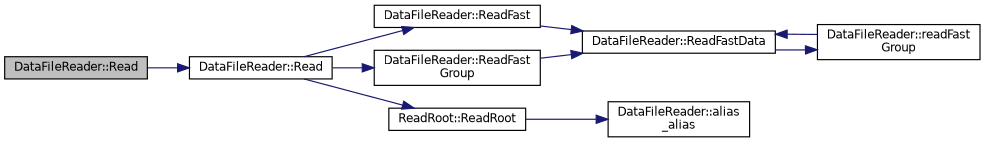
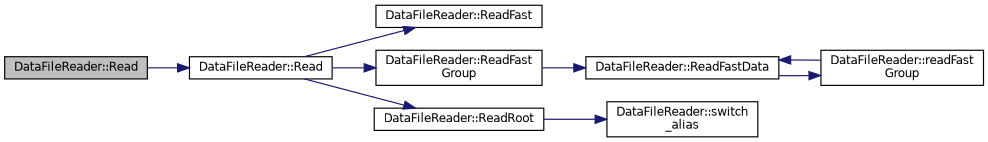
edge "DataFileReader::ReadFast" -> "DataFileReader::ReadFastData": removed
node "ReadRoot::ReadRoot": label "ReadRoot::ReadRoot" -> "DataFileReader::ReadRoot"
node "DataFileReader::alias _alias": label "DataFileReader::alias _alias" -> "DataFileReader::switch _alias"
